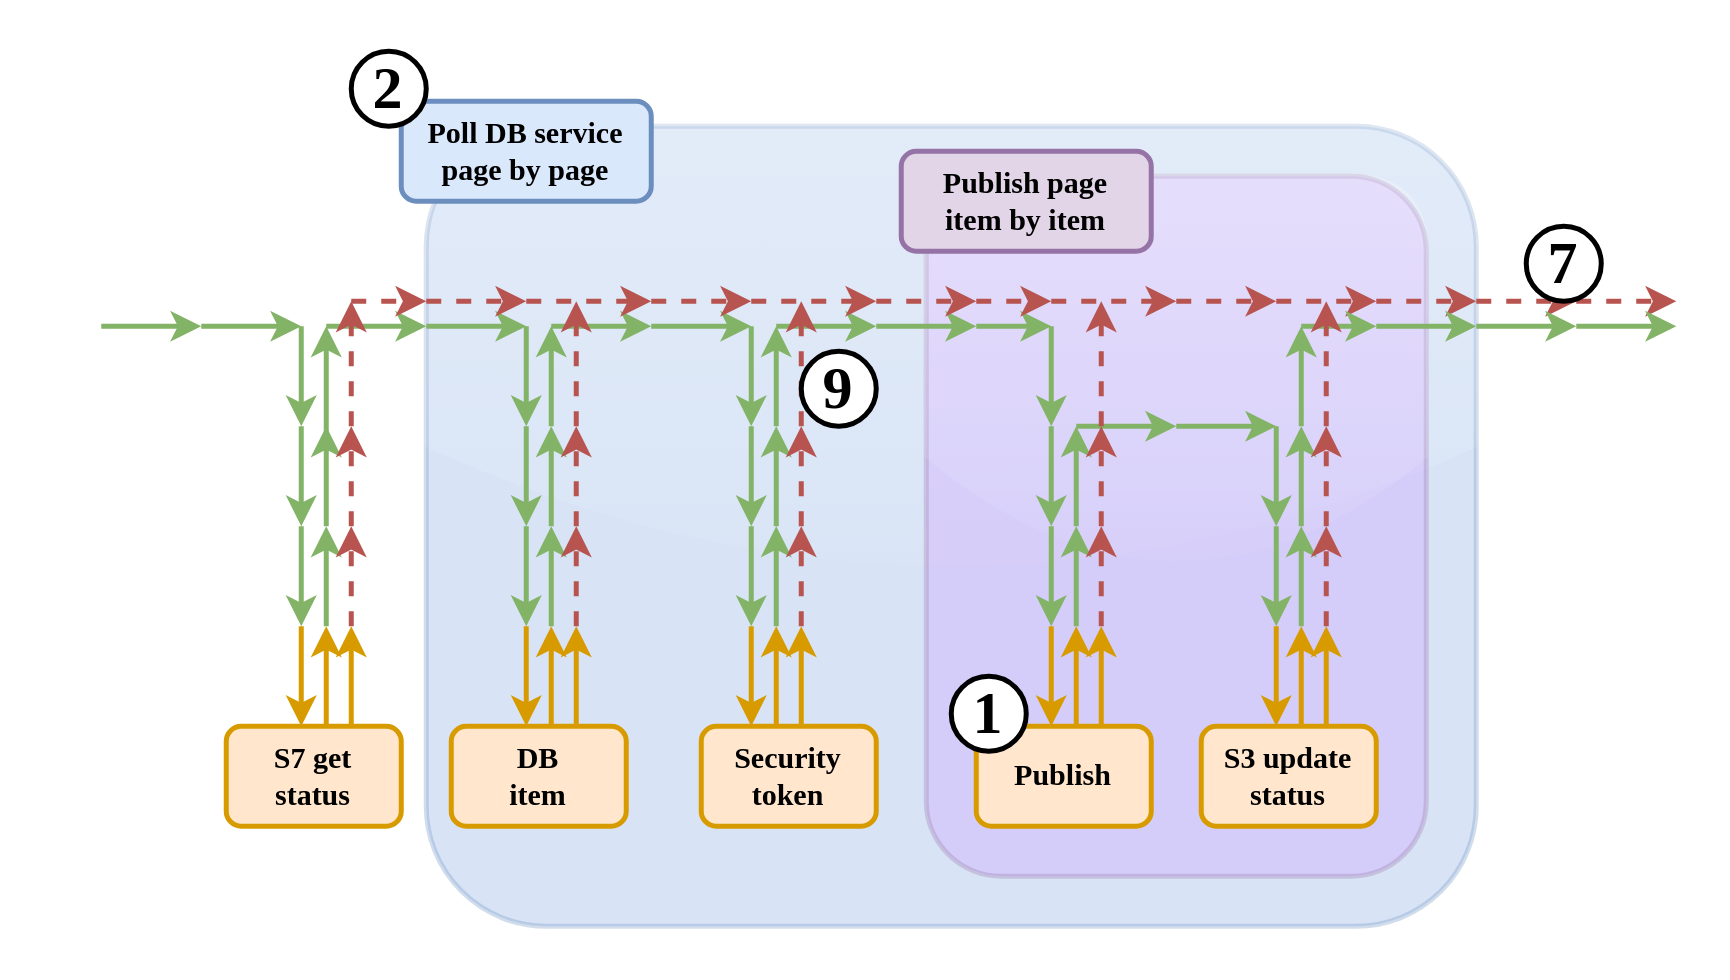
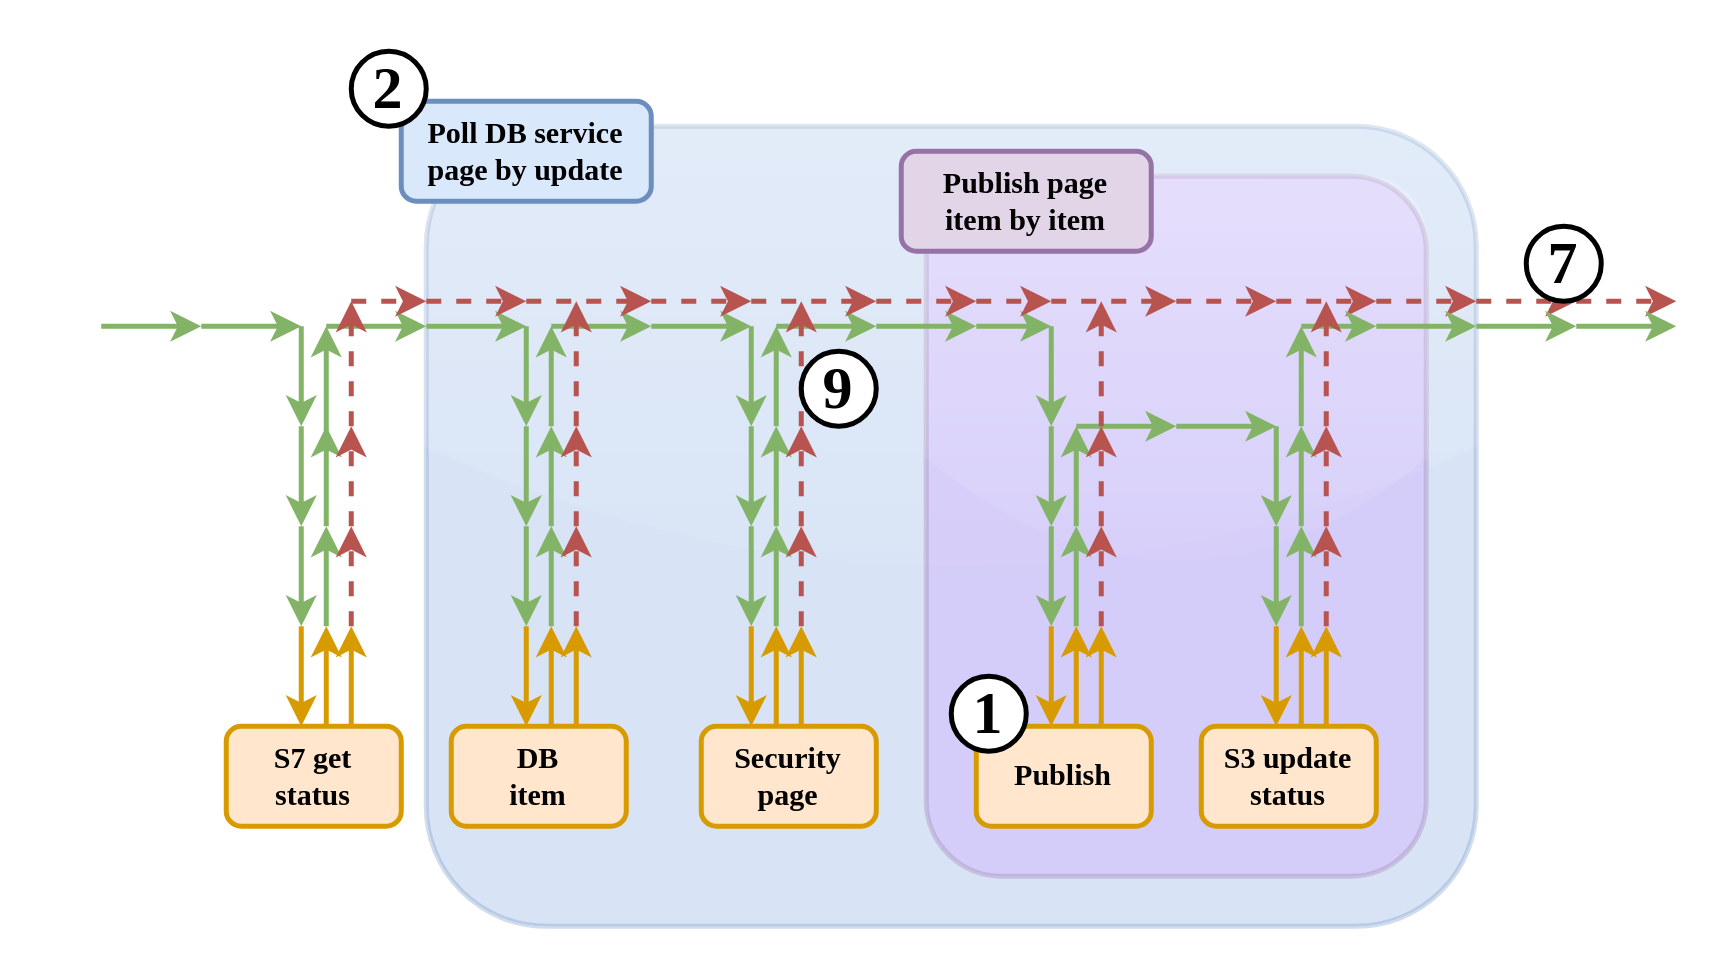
node "Poll DB service page by page": label "Poll DB service page by page" -> "Poll DB service page by update"
node "Security token": label "Security token" -> "Security page"
